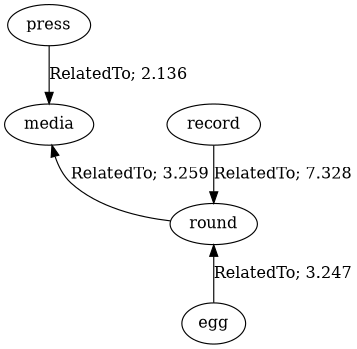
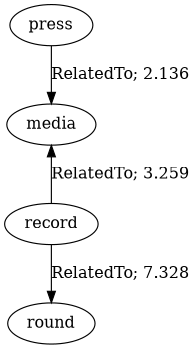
edge "round" -> "media": now "record" -> "media"
node "egg": removed
